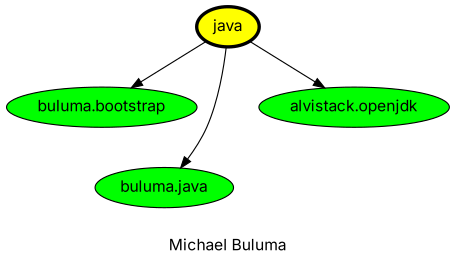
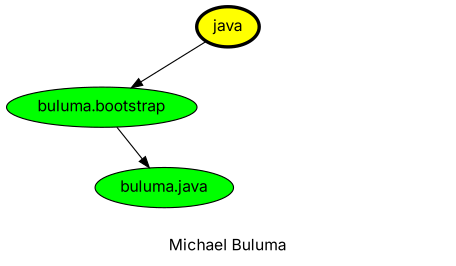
edge "java" -> "buluma.java": now "buluma.bootstrap" -> "buluma.java"
node "alvistack.openjdk": removed
